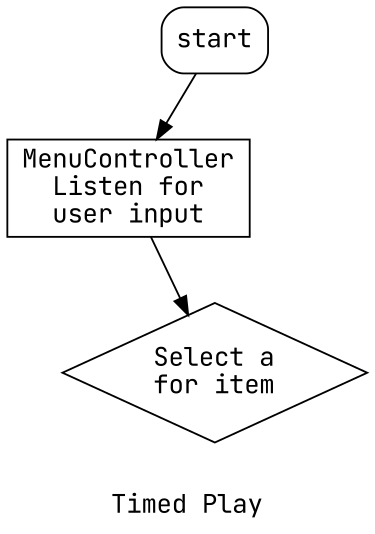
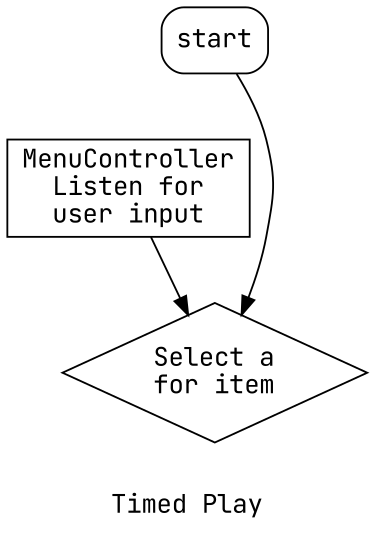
edge "start" -> "MenuController Listen for user input": now "start" -> "Select a for item"
